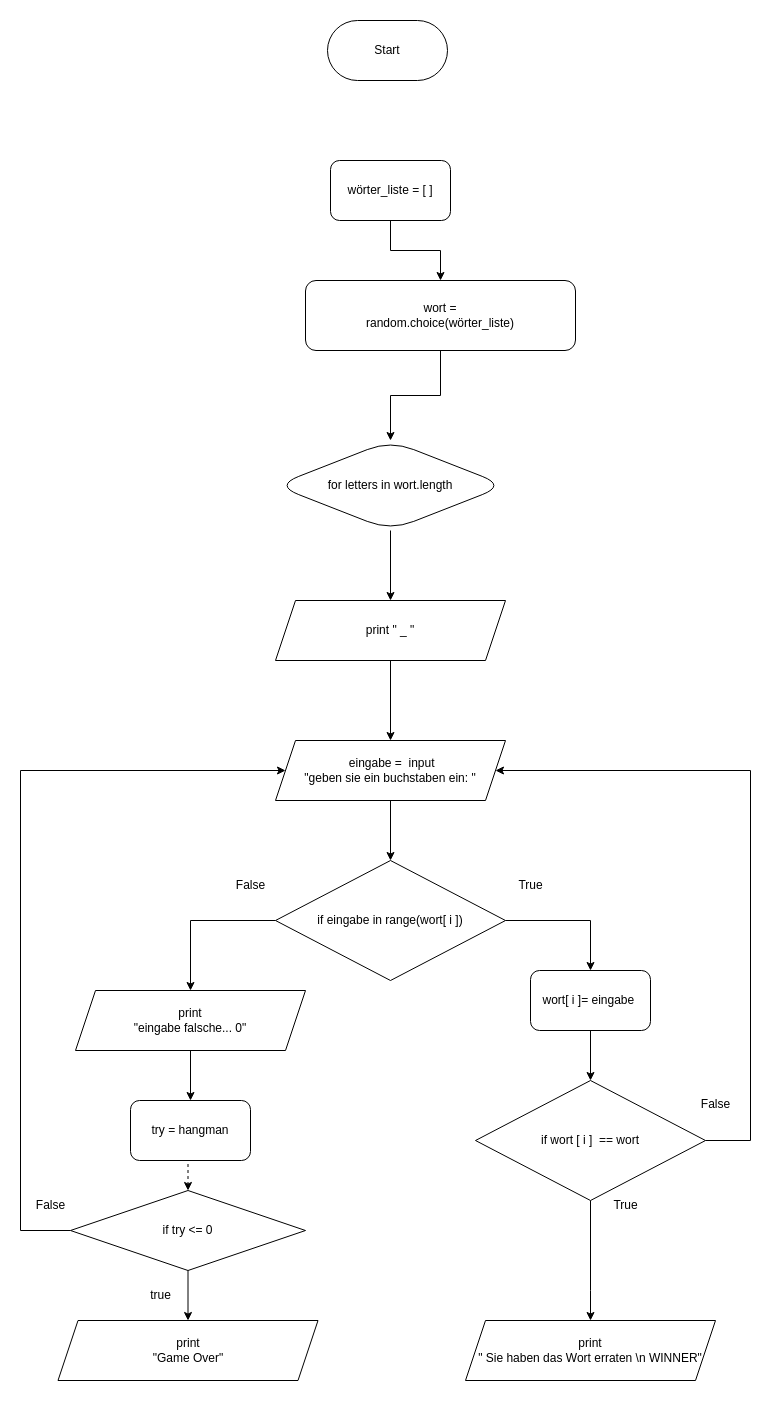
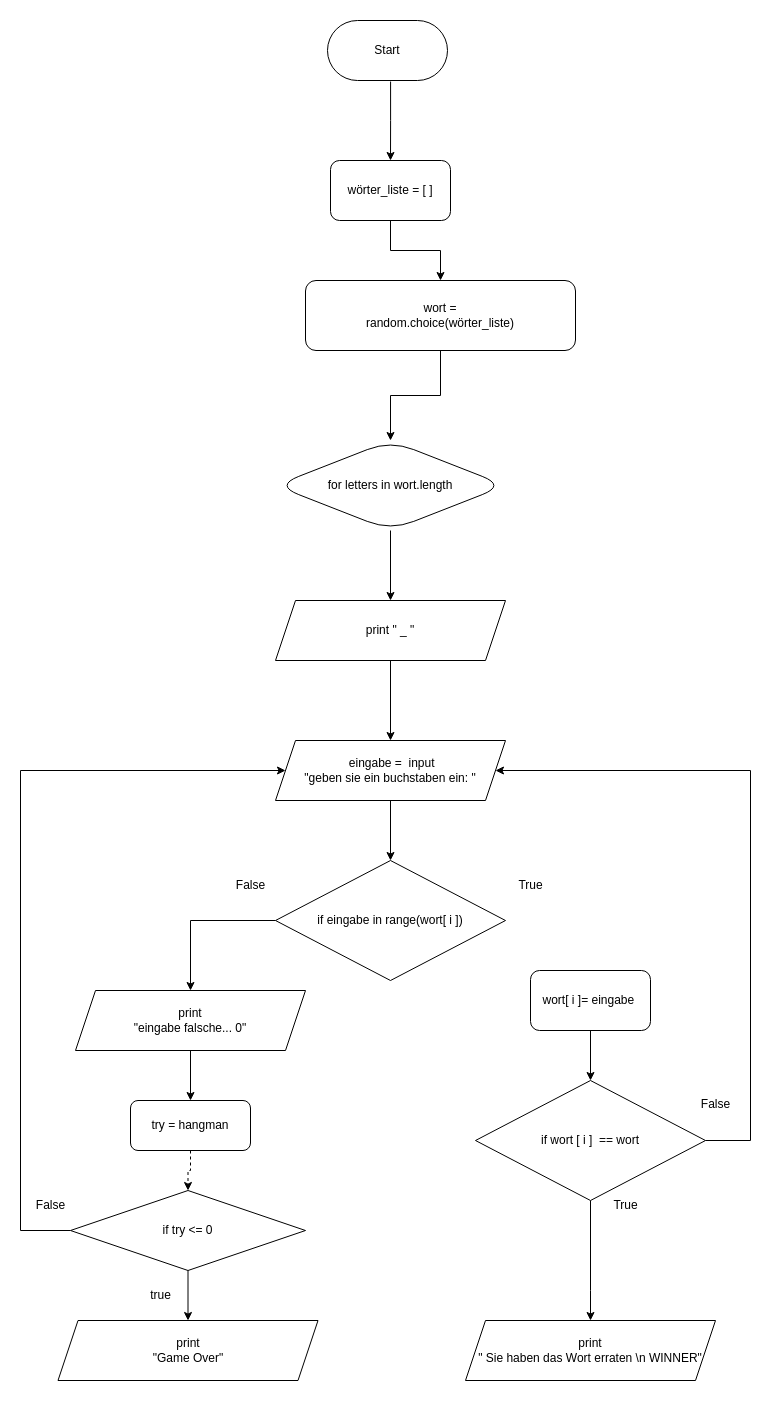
edge "Start" -> "wörter_liste = [ ]": added
edge "if eingabe in range(wort[ i ])" -> "wort[ i ]= eingabe": removed
node "try = hangman": size 120x60 -> 120x50
